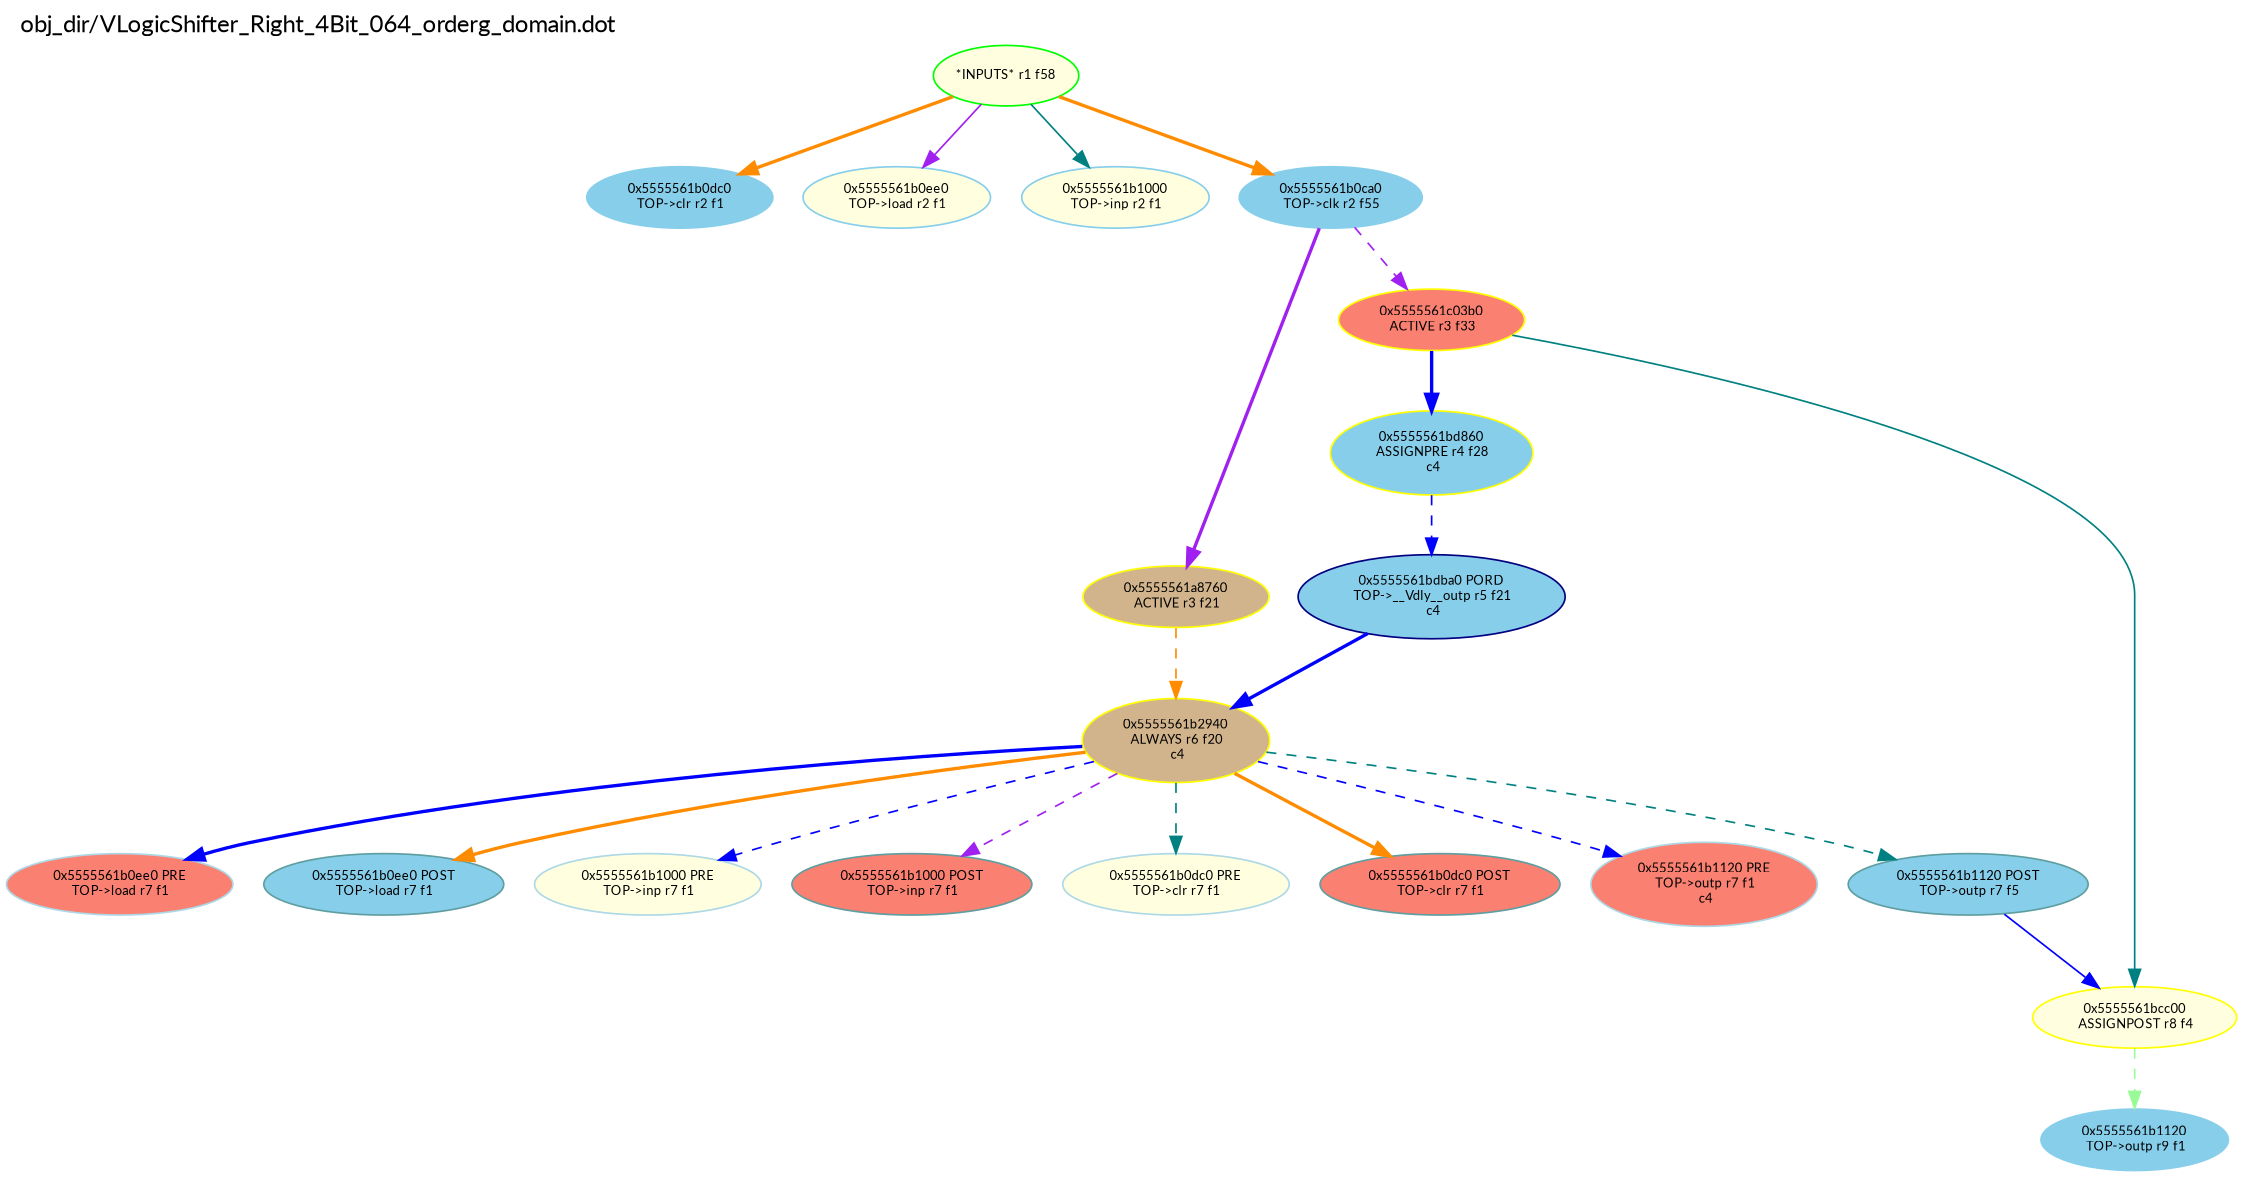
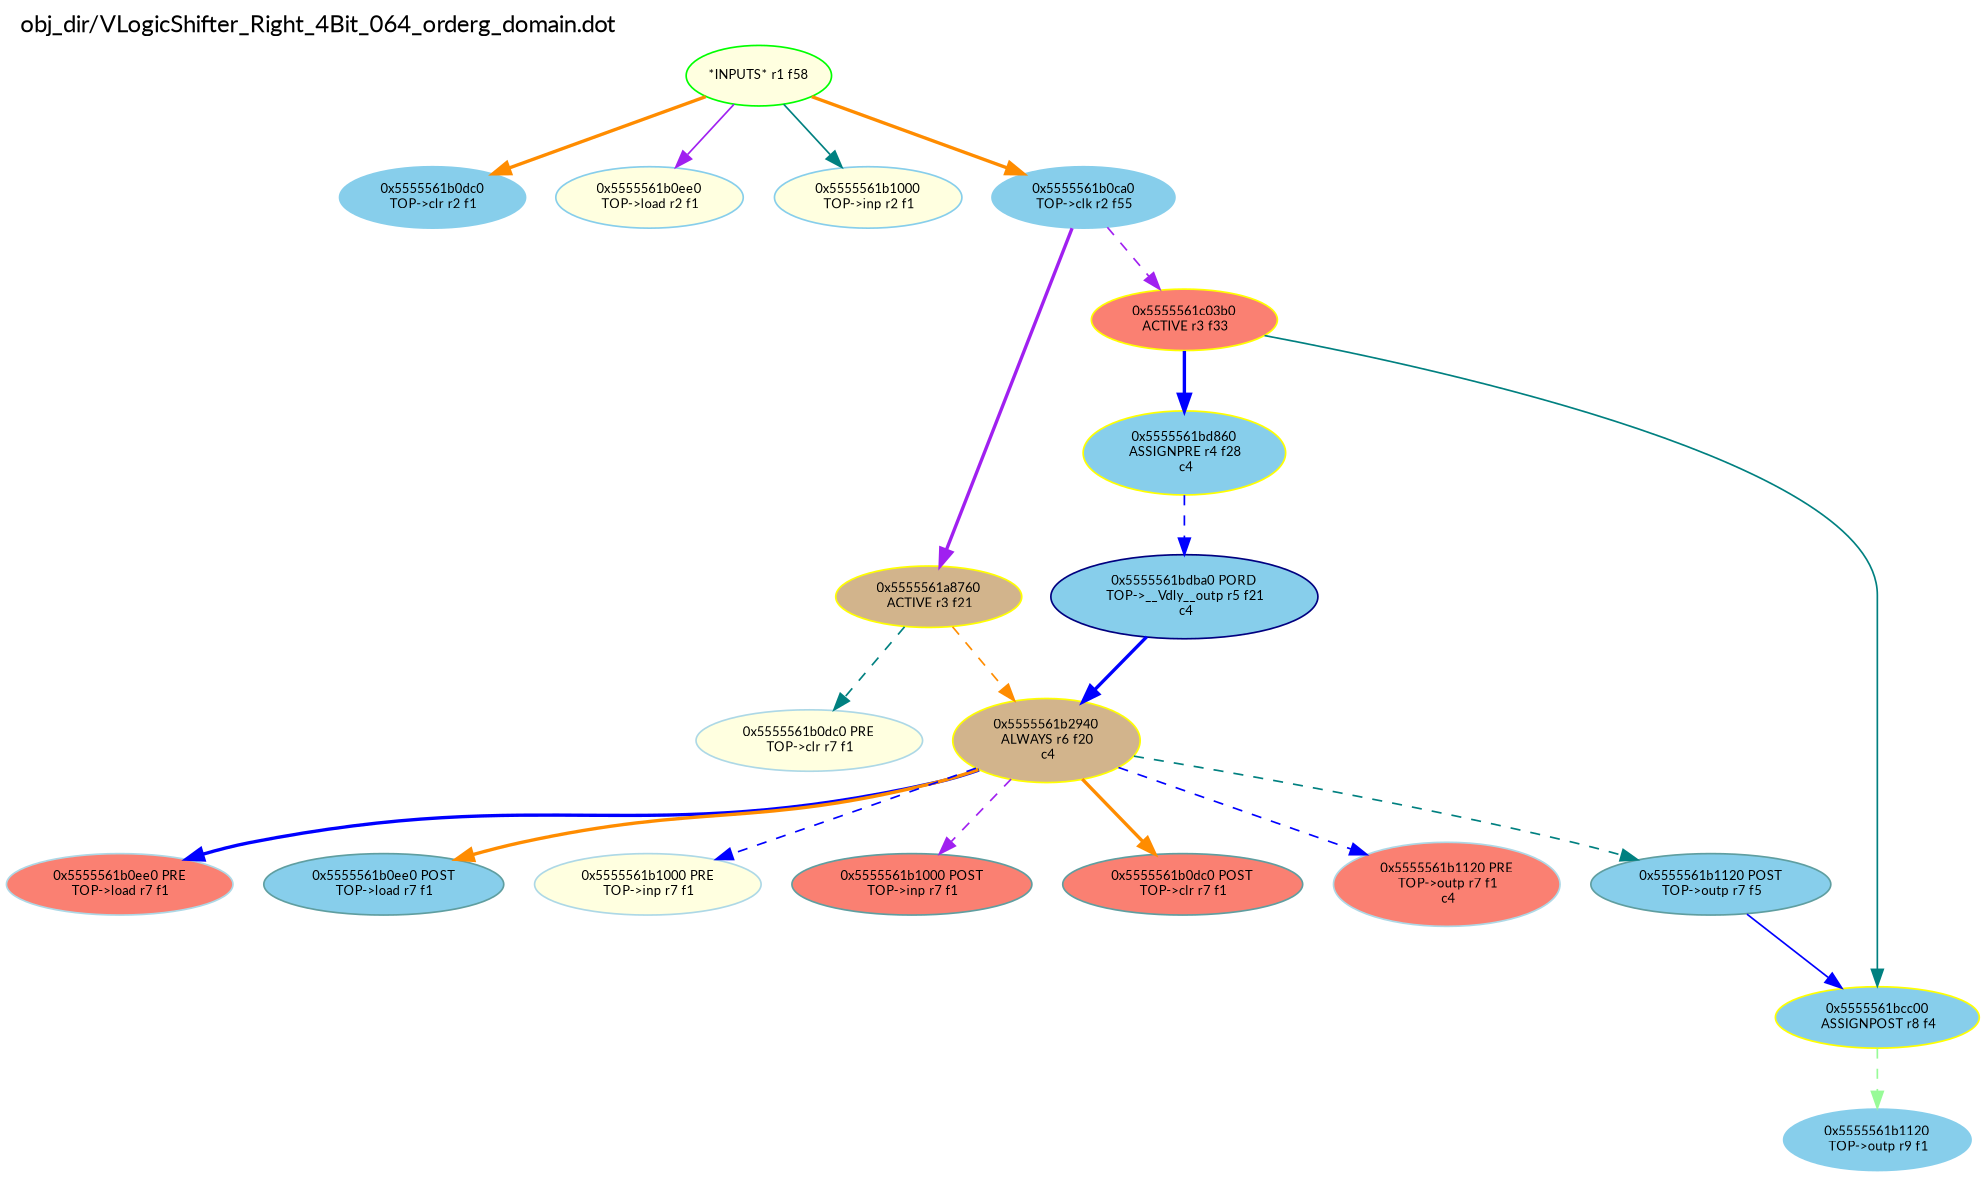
edge "0x5555561b2940 ALWAYS r6 f20 c4" -> "0x5555561b0dc0 PRE TOP->clr r7 f1": now "0x5555561a8760 ACTIVE r3 f21" -> "0x5555561b0dc0 PRE TOP->clr r7 f1"
node "0x5555561bcc00 ASSIGNPOST r8 f4": fillcolor lightyellow -> skyblue
